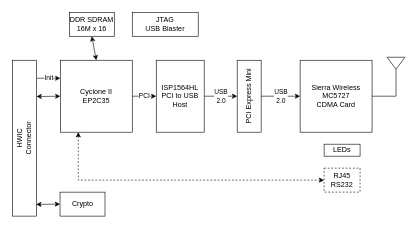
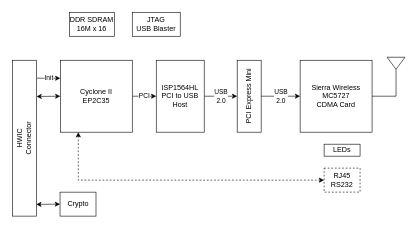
node "JTAG USB Blaster": size 66x24 -> 48x24
edge "DDR SDRAM 16M x 16" -- "Cyclone II EP2C35": removed
node "Crypto": size 45x24 -> 36x24
